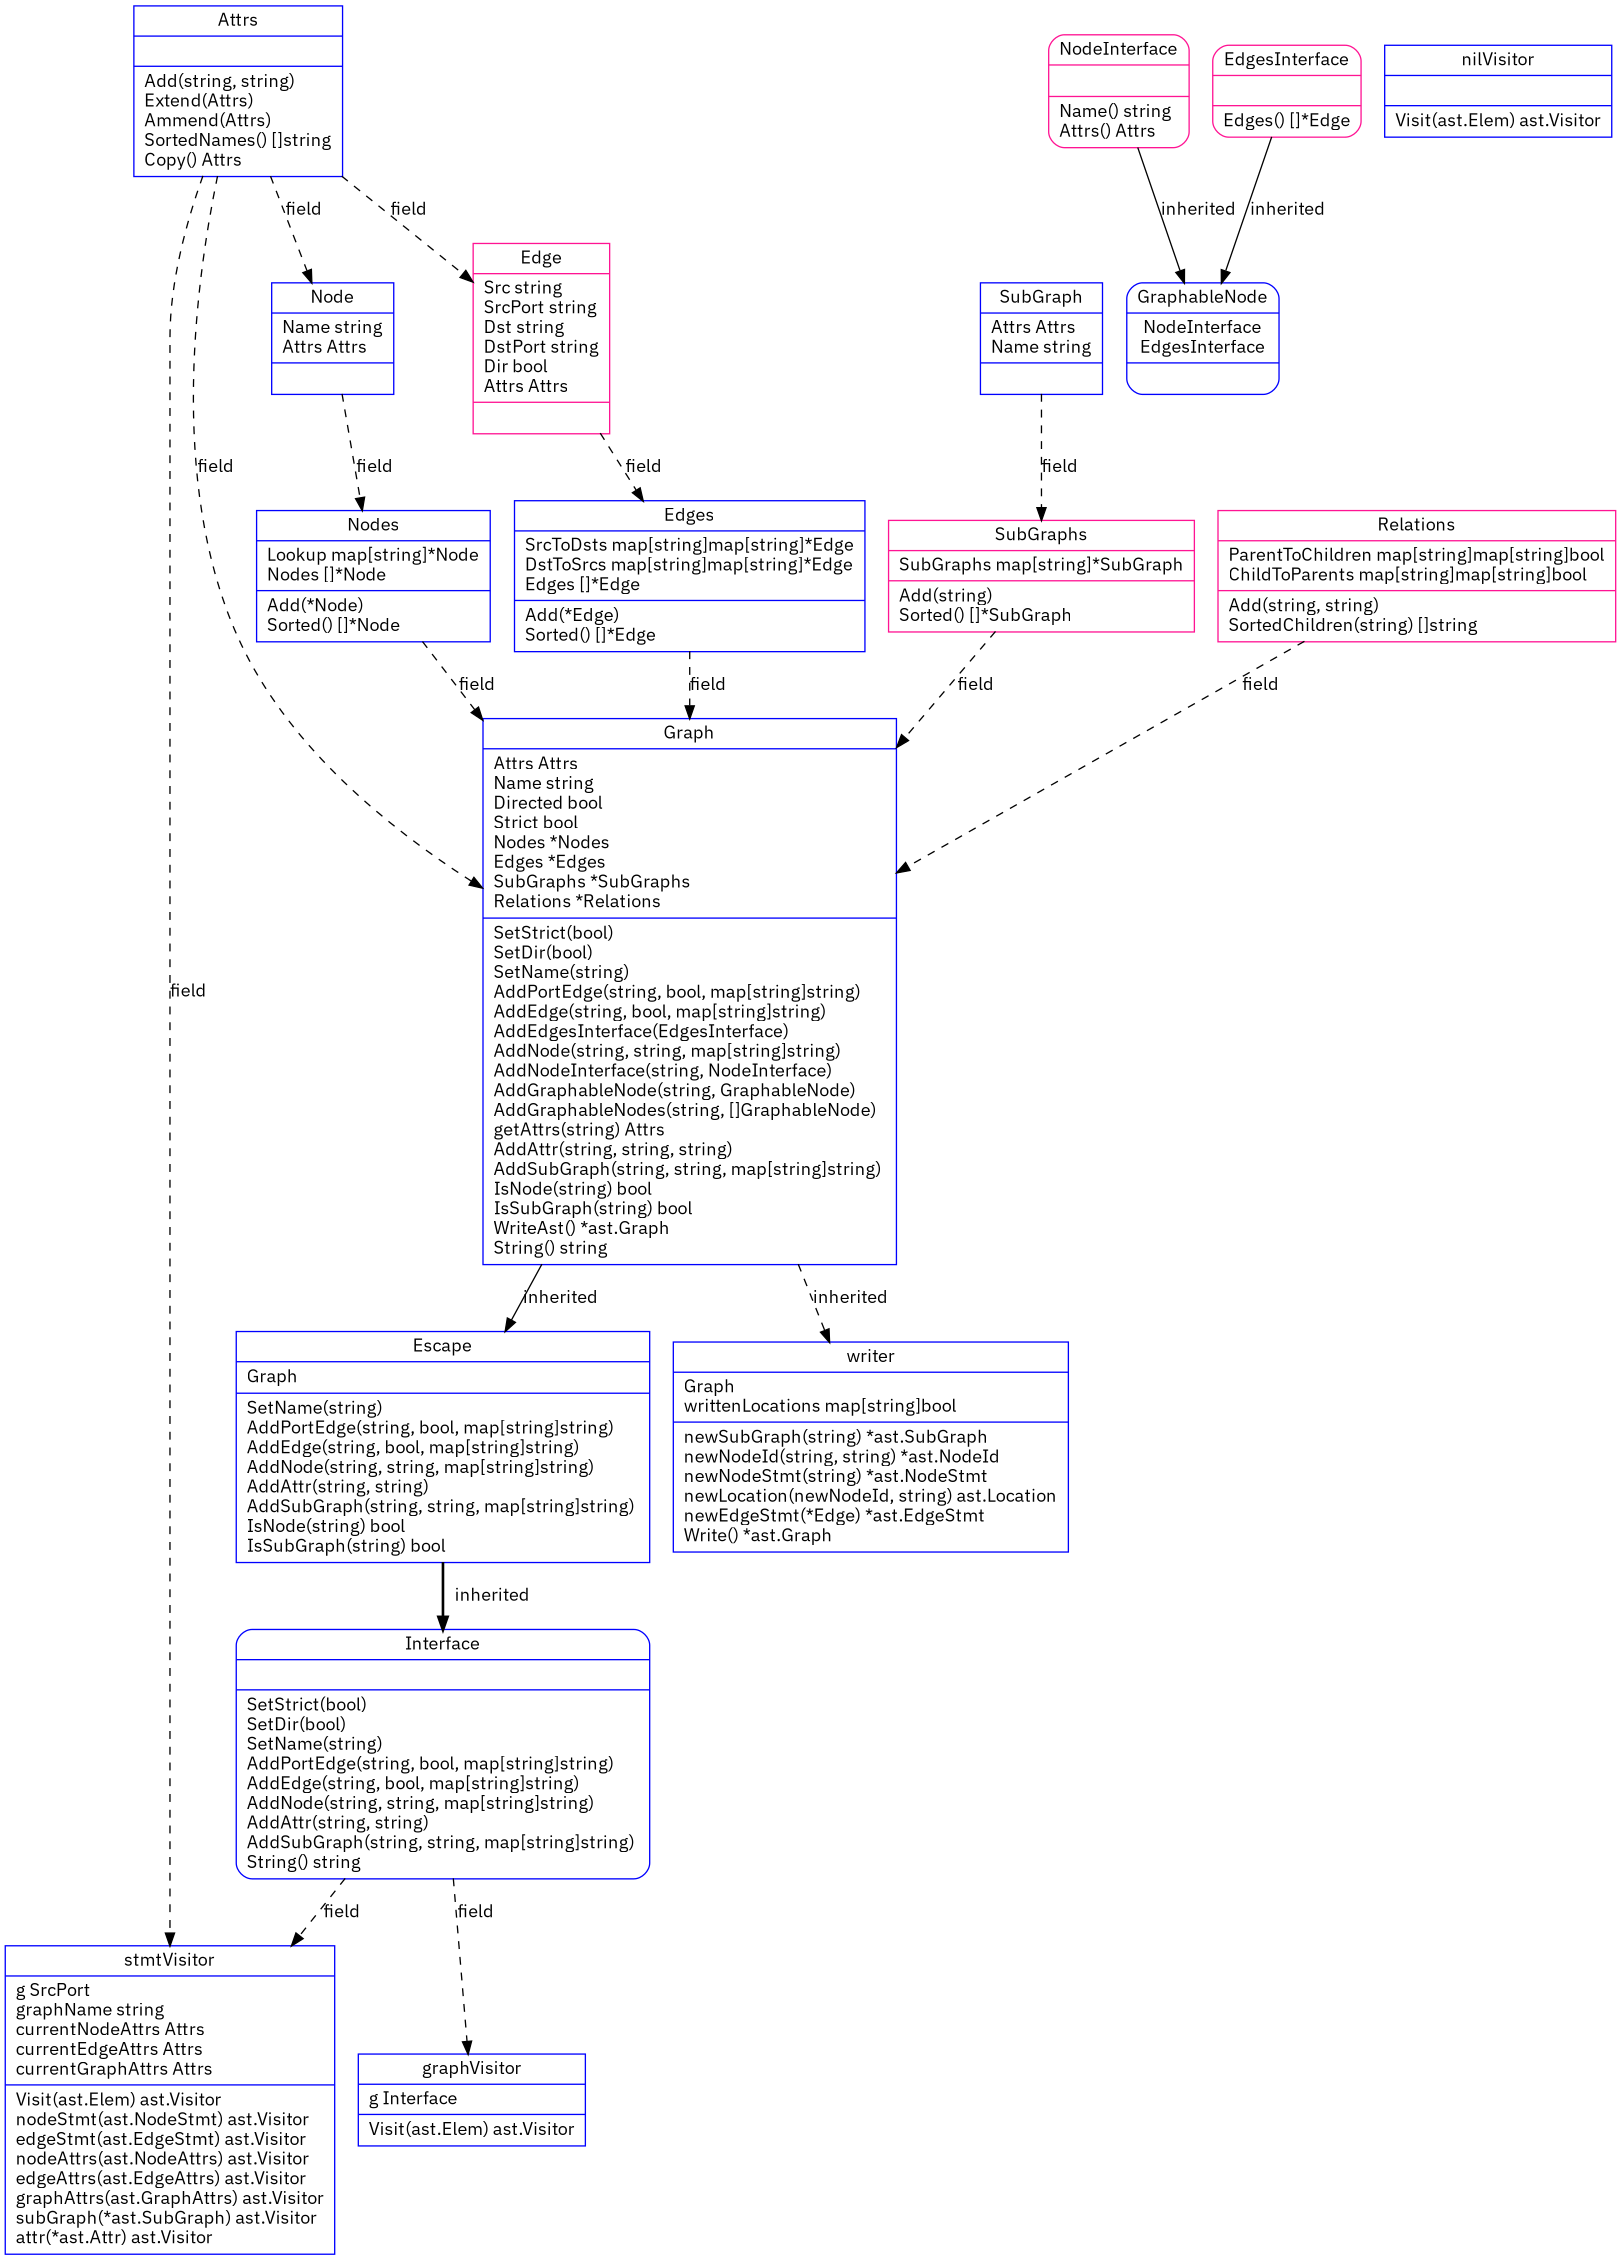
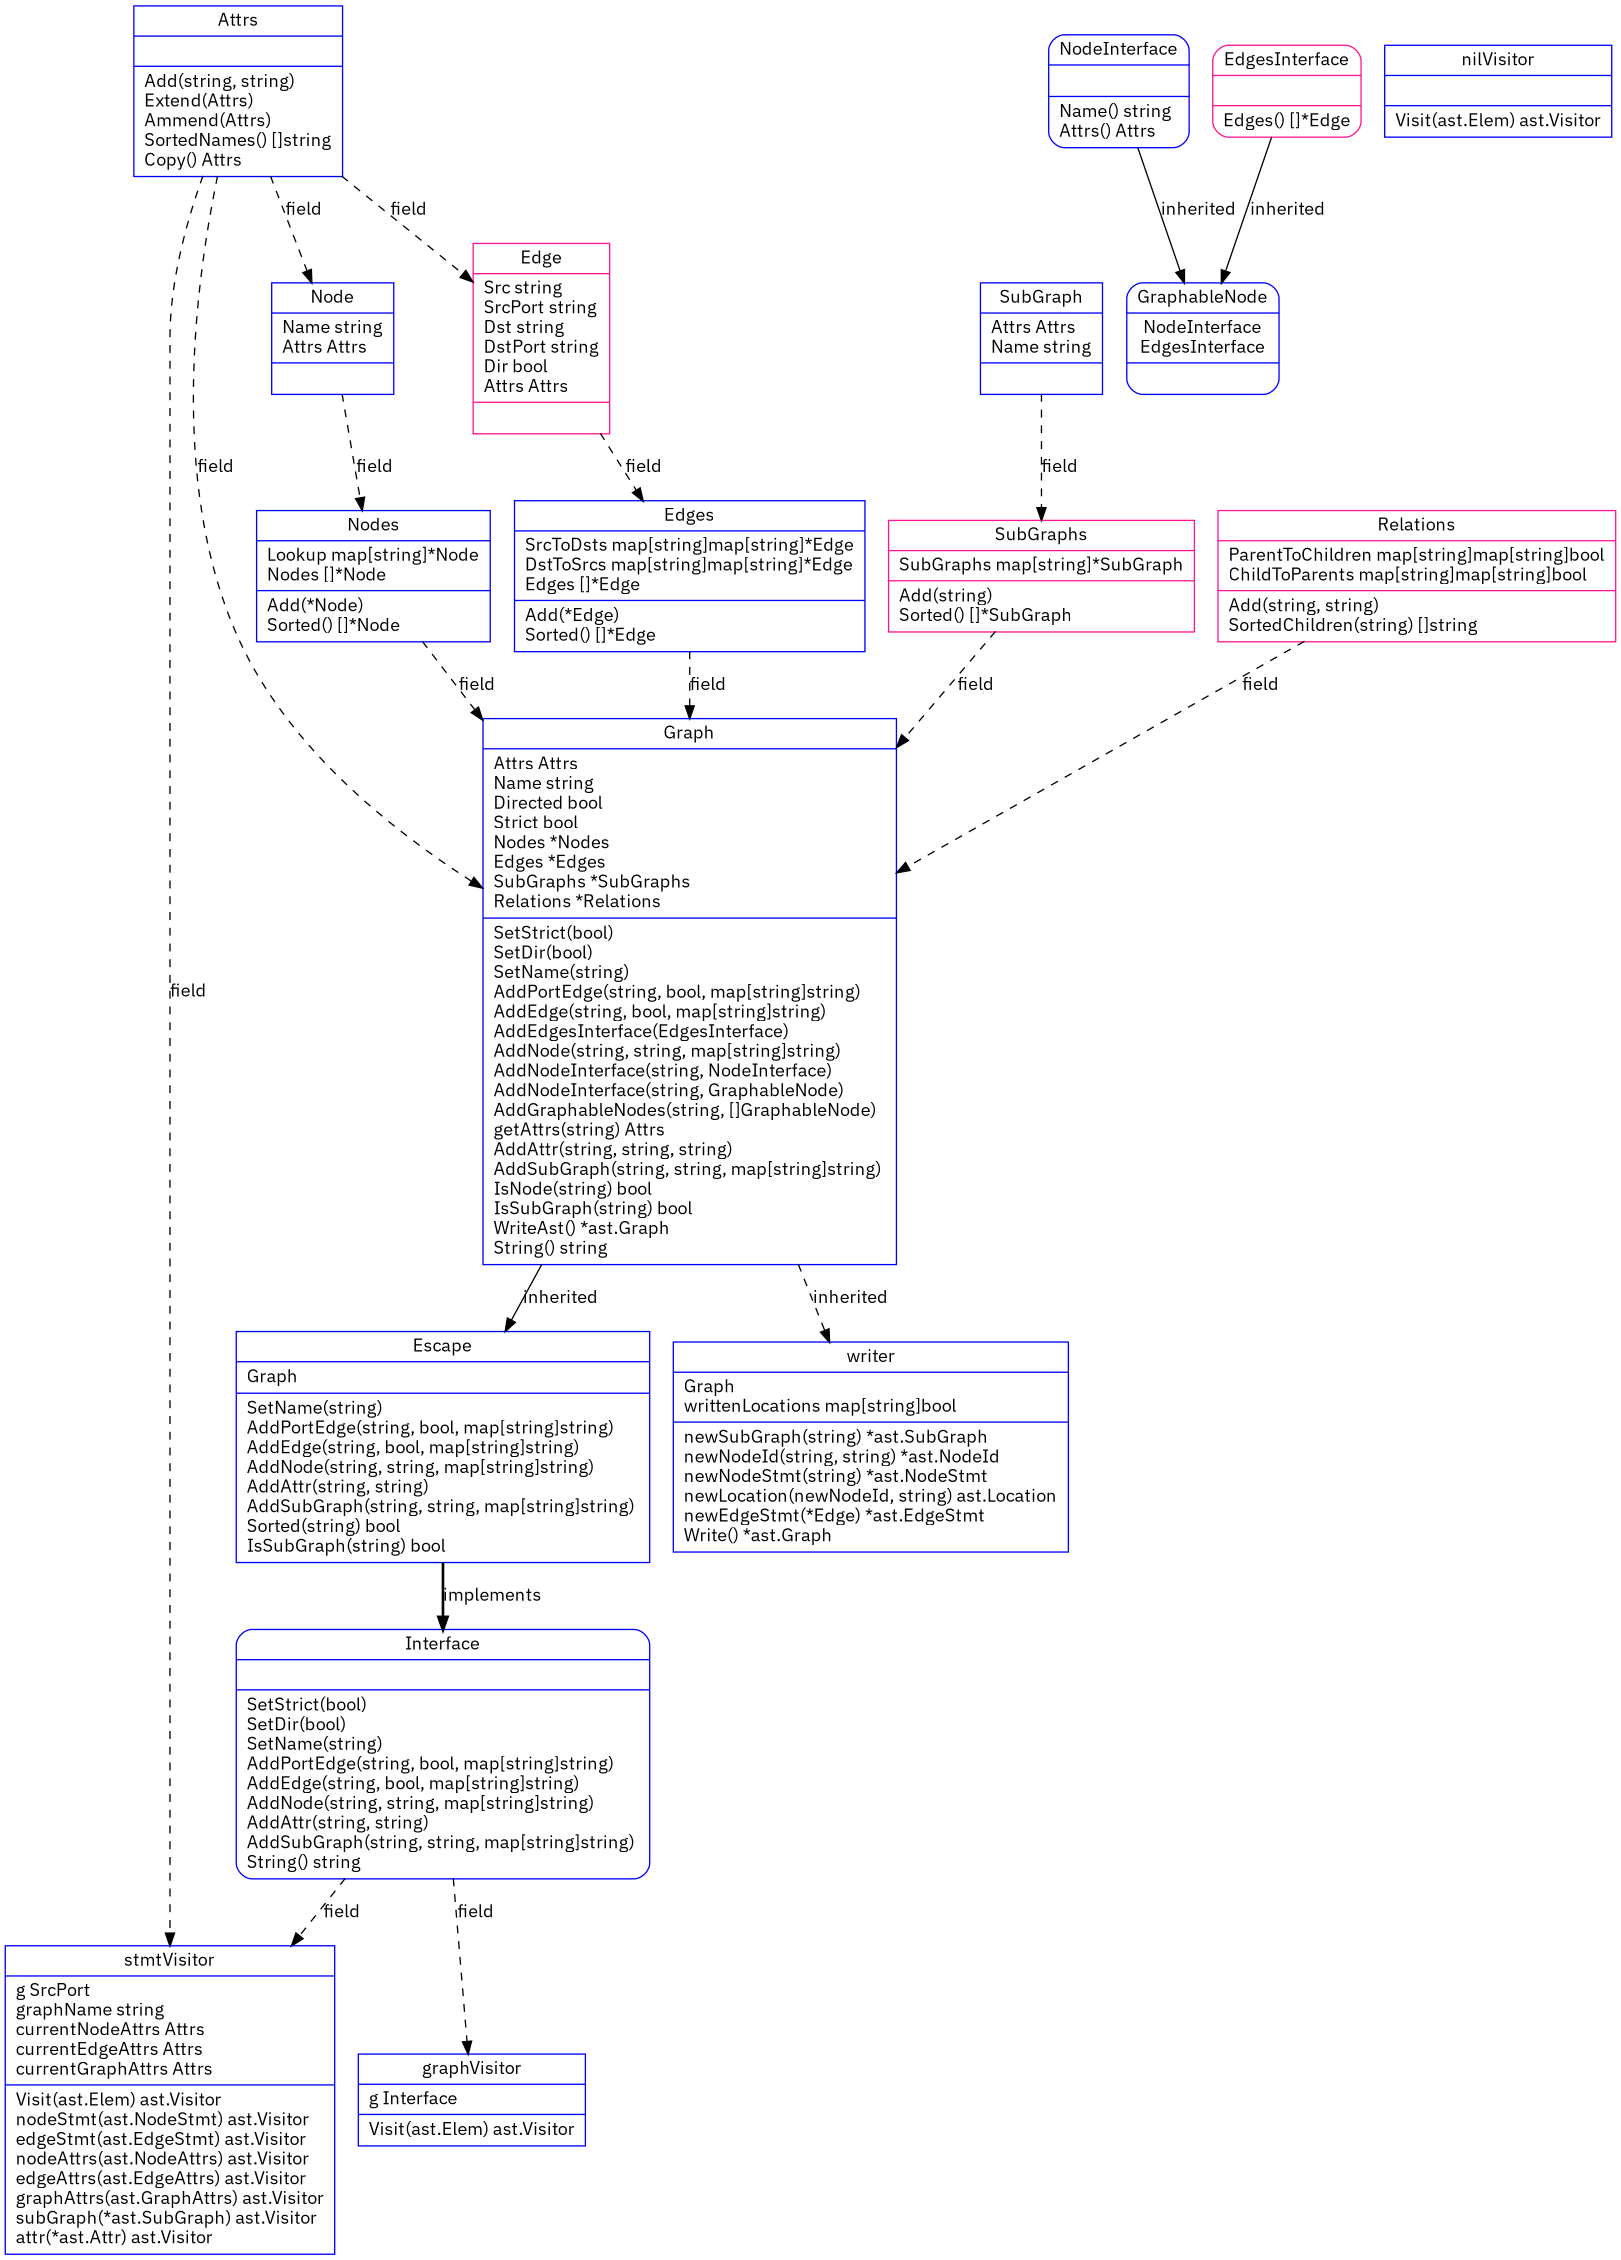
node "NodeInterface": color deeppink -> blue
node "Graph": text "AddGraphableNode(string, GraphableNode)" -> "AddNodeInterface(string, GraphableNode)"
node "Escape": text "IsNode(string) bool" -> "Sorted(string) bool"
edge "Escape" -> "Interface": label "inherited" -> "implements"
